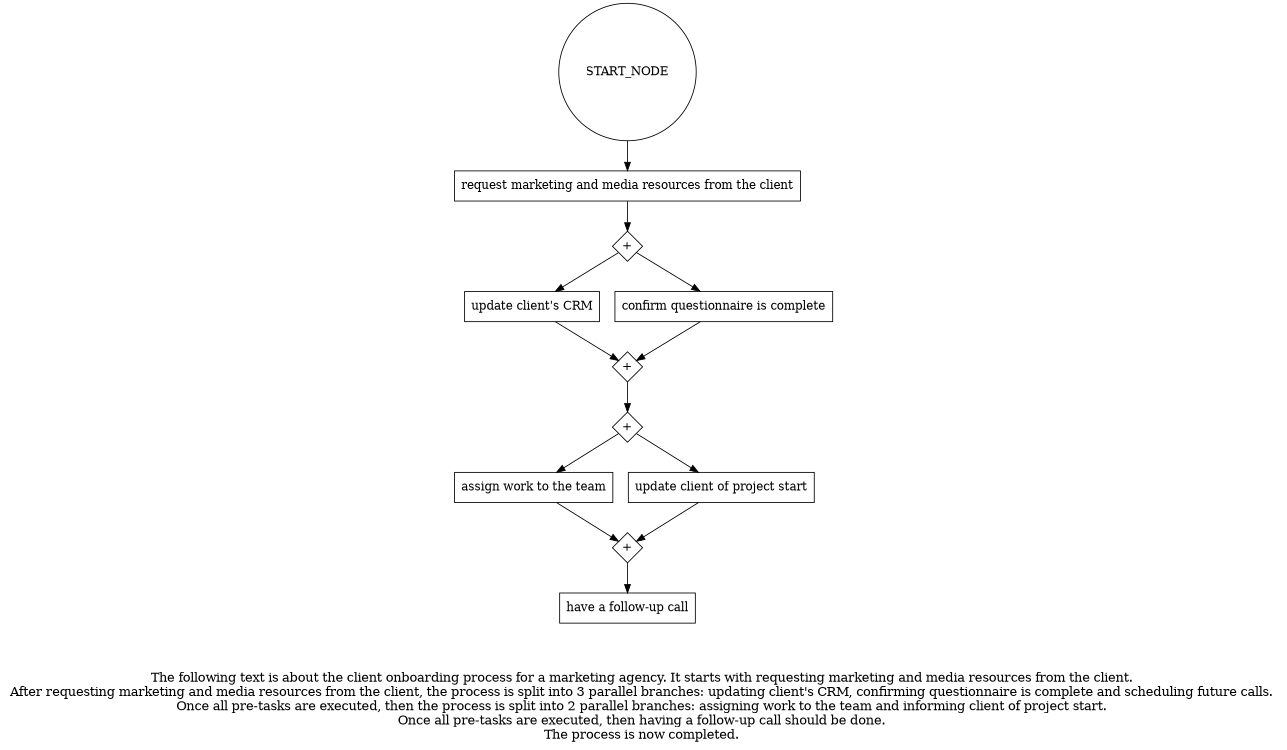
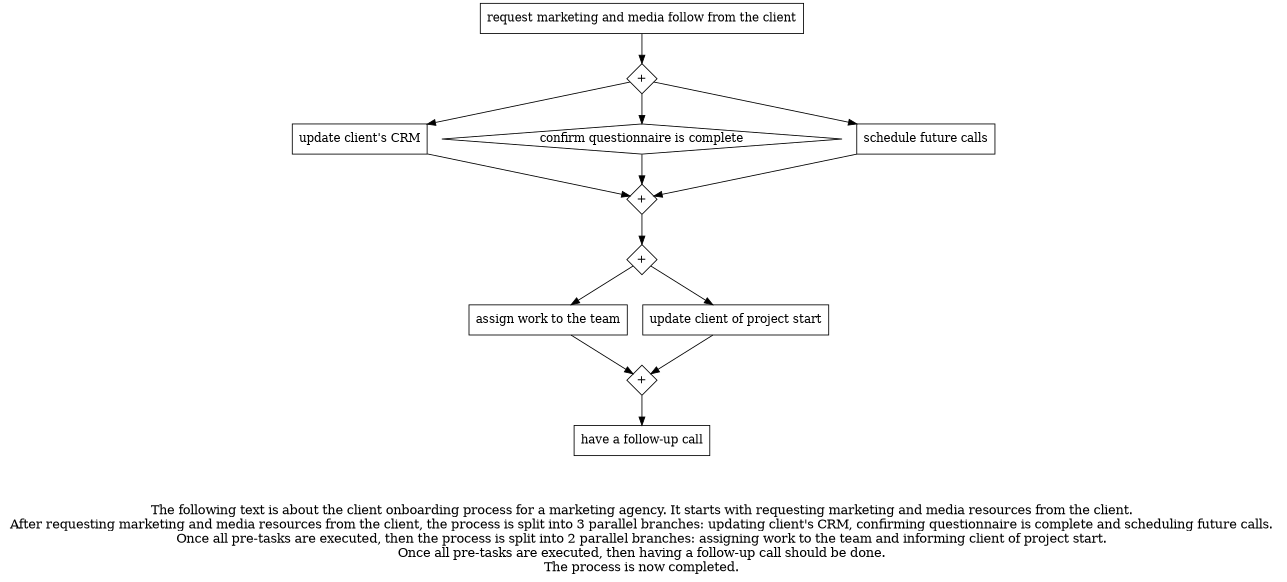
node "START_NODE": removed
node "schedule future calls": added
node "request marketing and media resources from the client": label "request marketing and media resources from the client" -> "request marketing and media follow from the client"
node "confirm questionnaire is complete": shape box -> diamond
